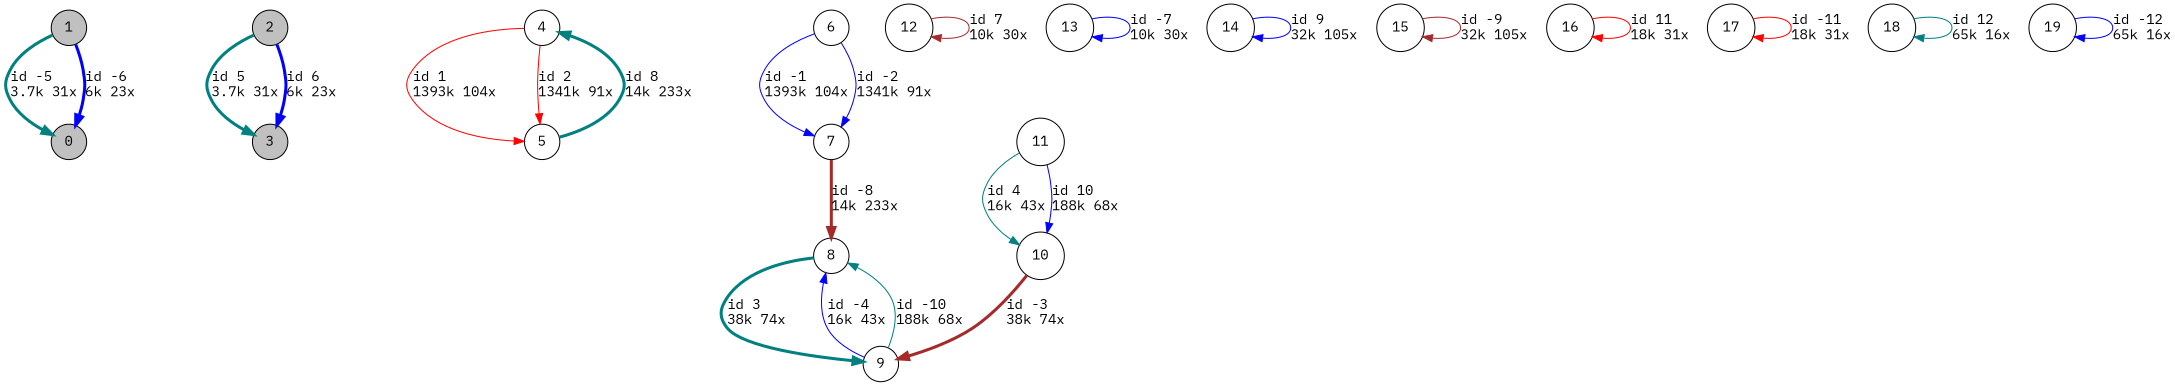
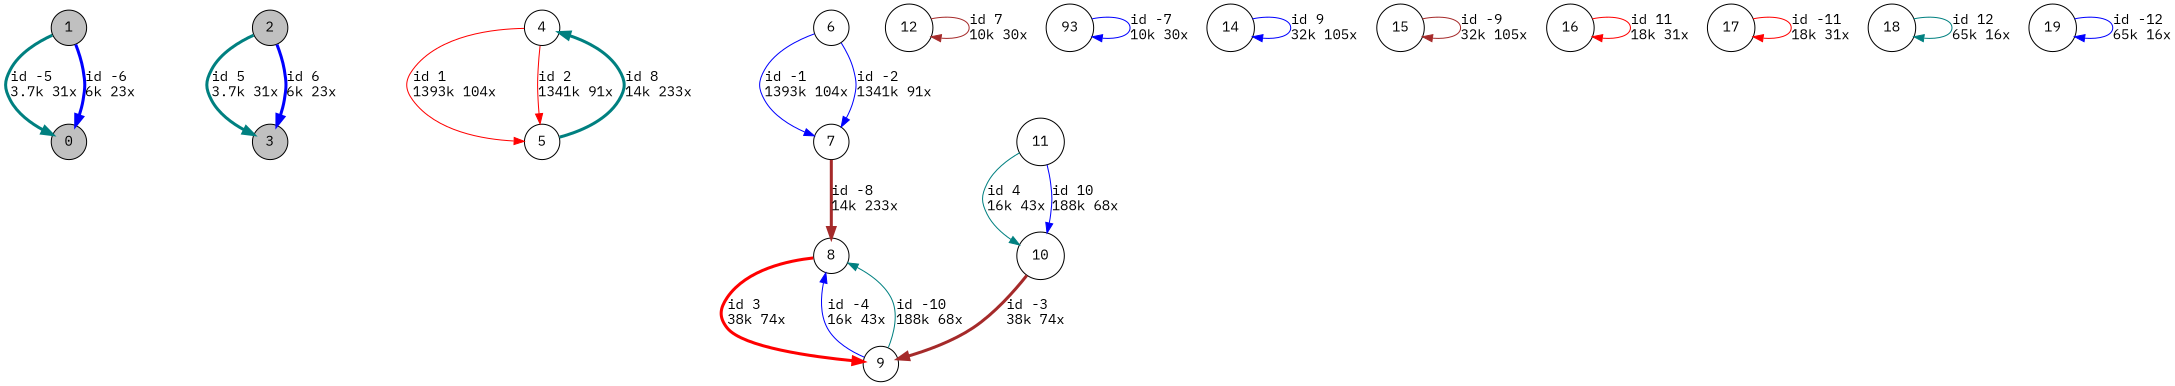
node "13": label "13" -> "93"
edge "8" -> "9": color teal -> red
